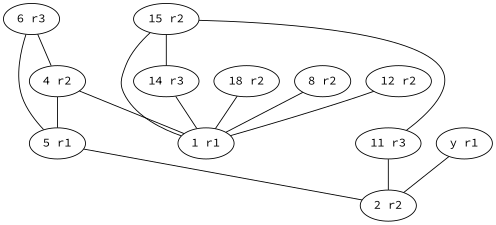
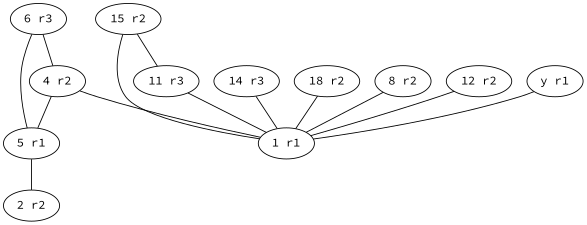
edge "15 r2" -- "14 r3": removed
edge "11 r3" -- "2 r2": now "11 r3" -- "1 r1"
edge "y r1" -- "2 r2": now "y r1" -- "1 r1"
